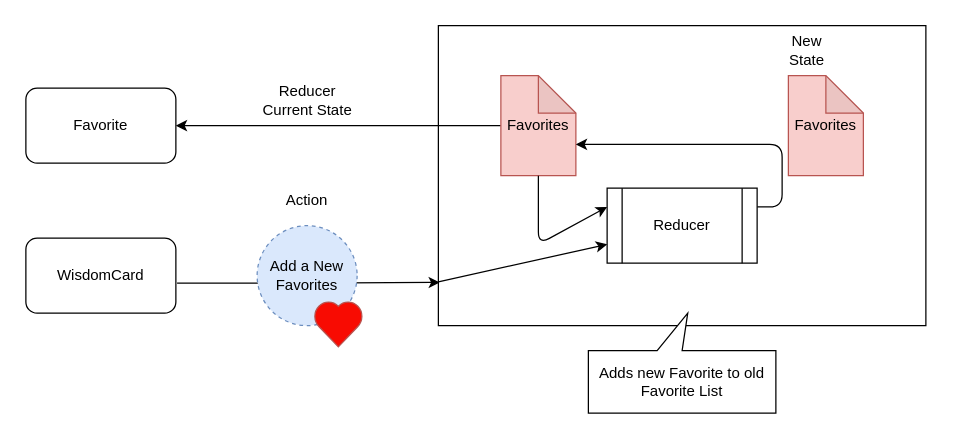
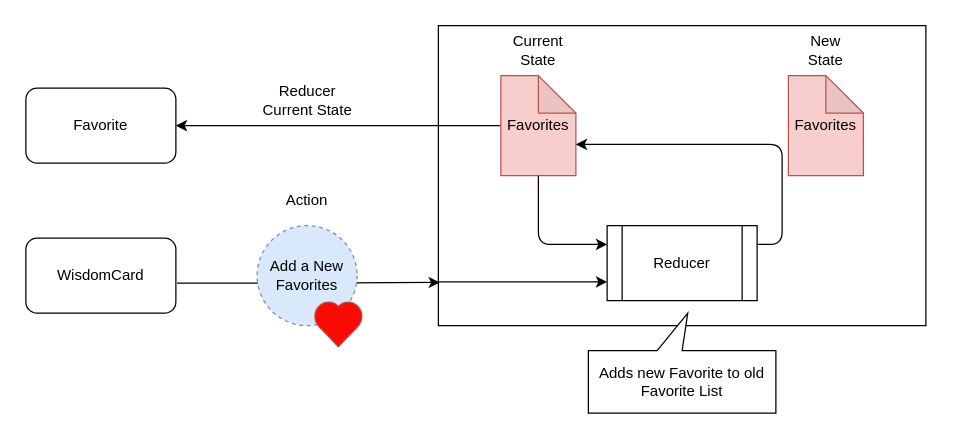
node "Current State": added
node "New State": moved (807, 51) -> (826, 51)
node "Reducer": moved (682, 226) -> (682, 263)
